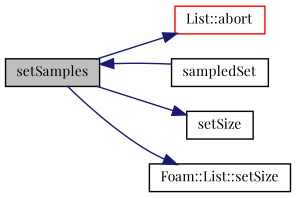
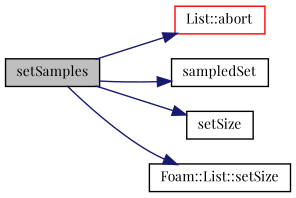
edge "sampledSet" -> "setSamples": reversed
